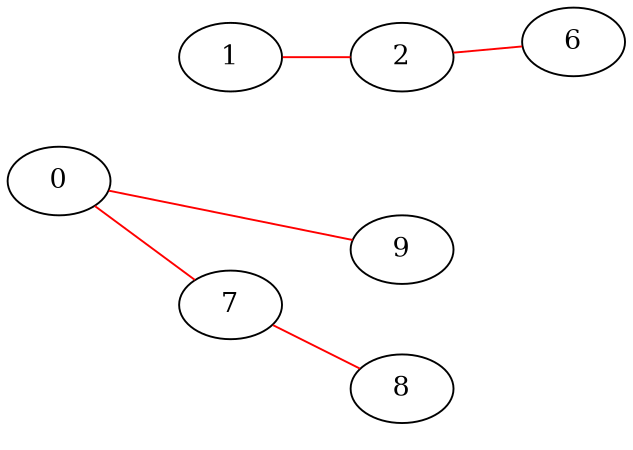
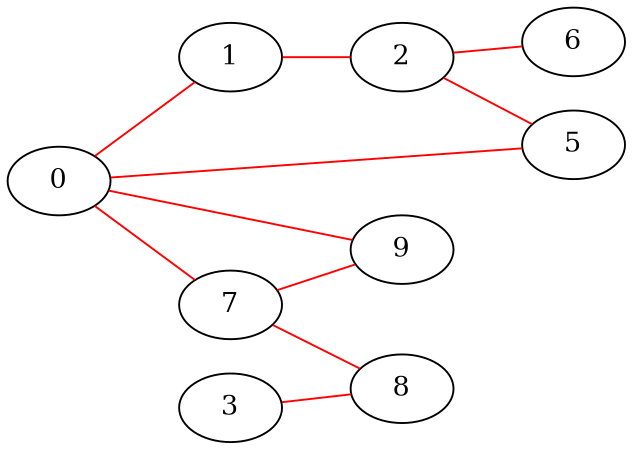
edge "1" -- "0": added
node "5": added
edge "9" -- "7": added
node "3": added
